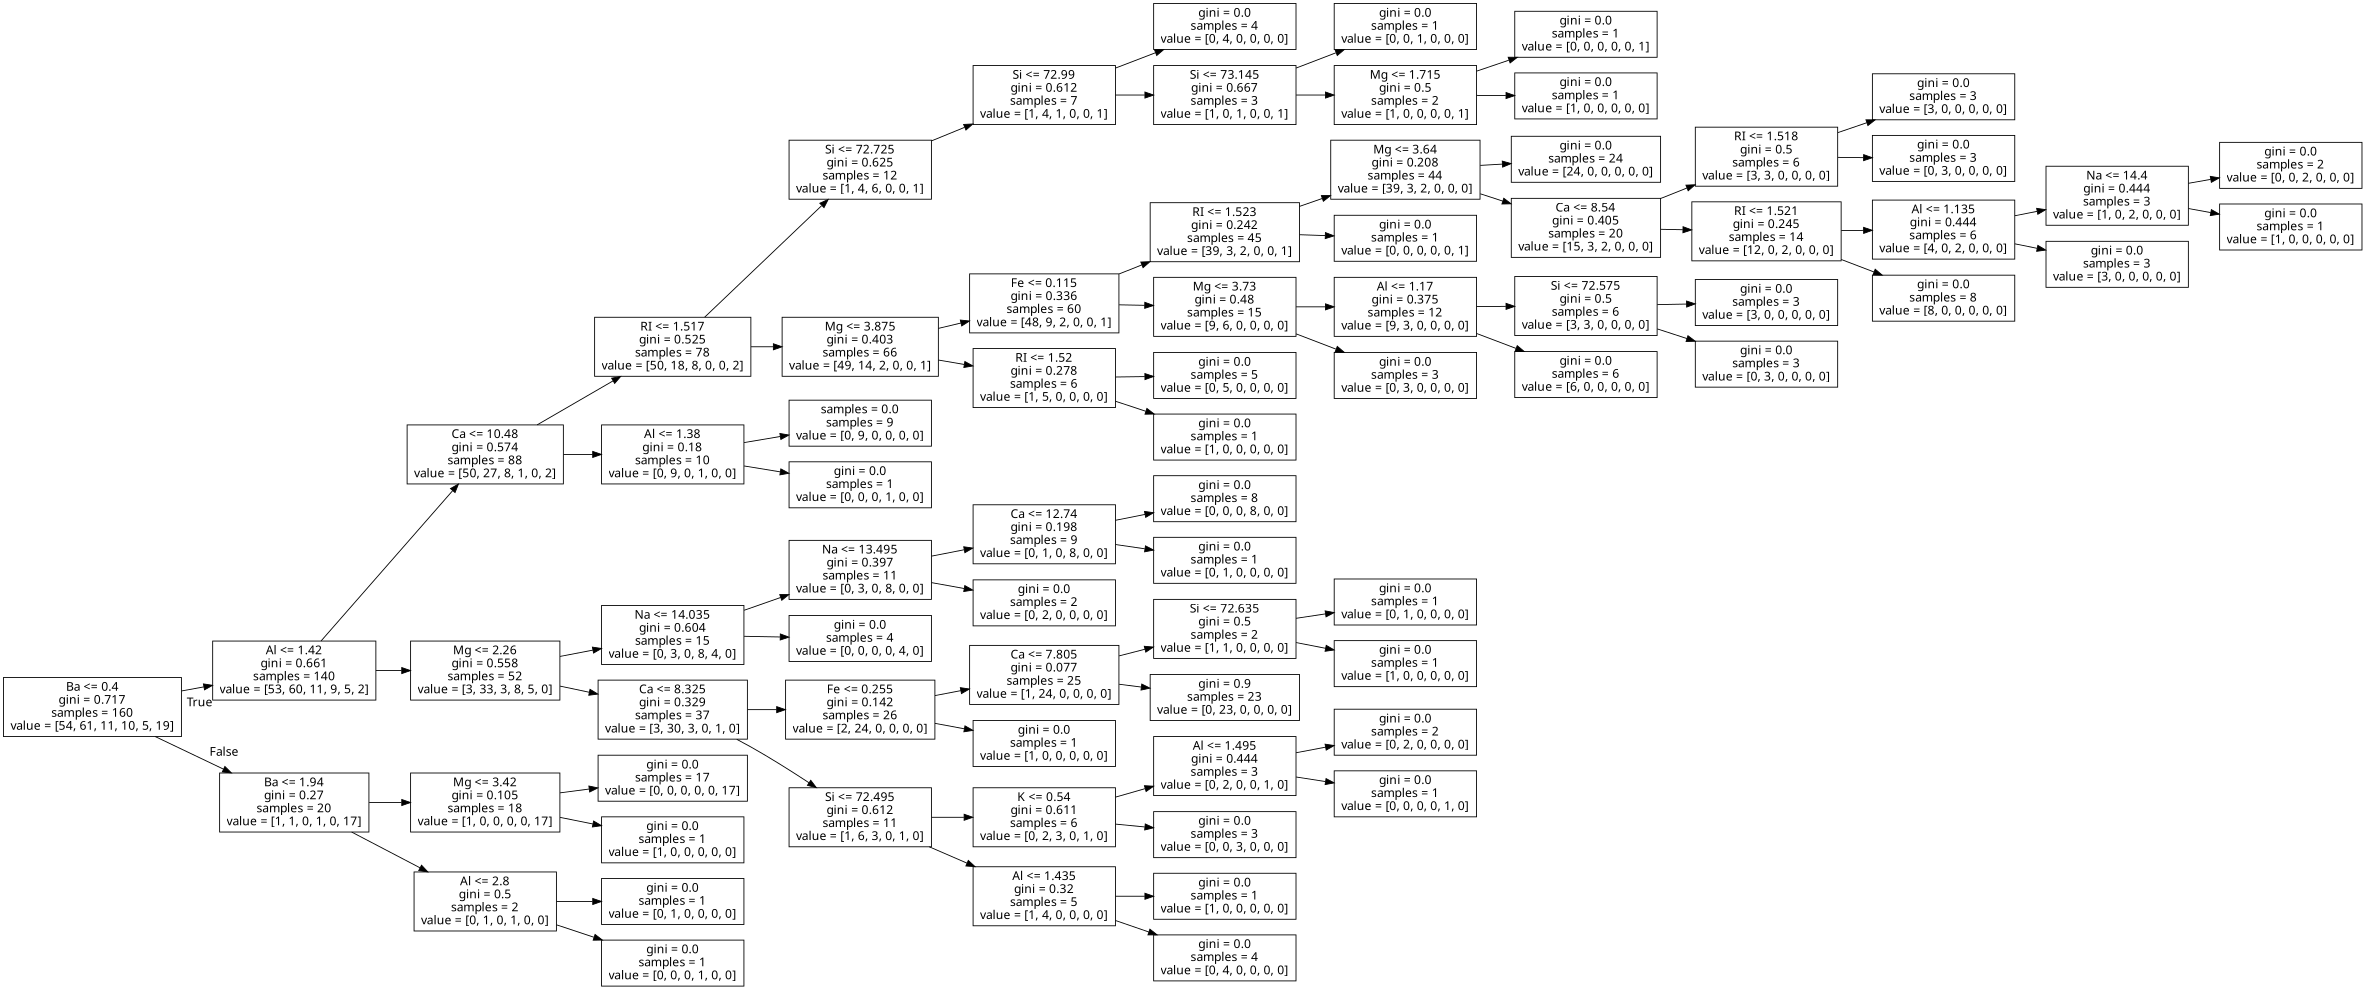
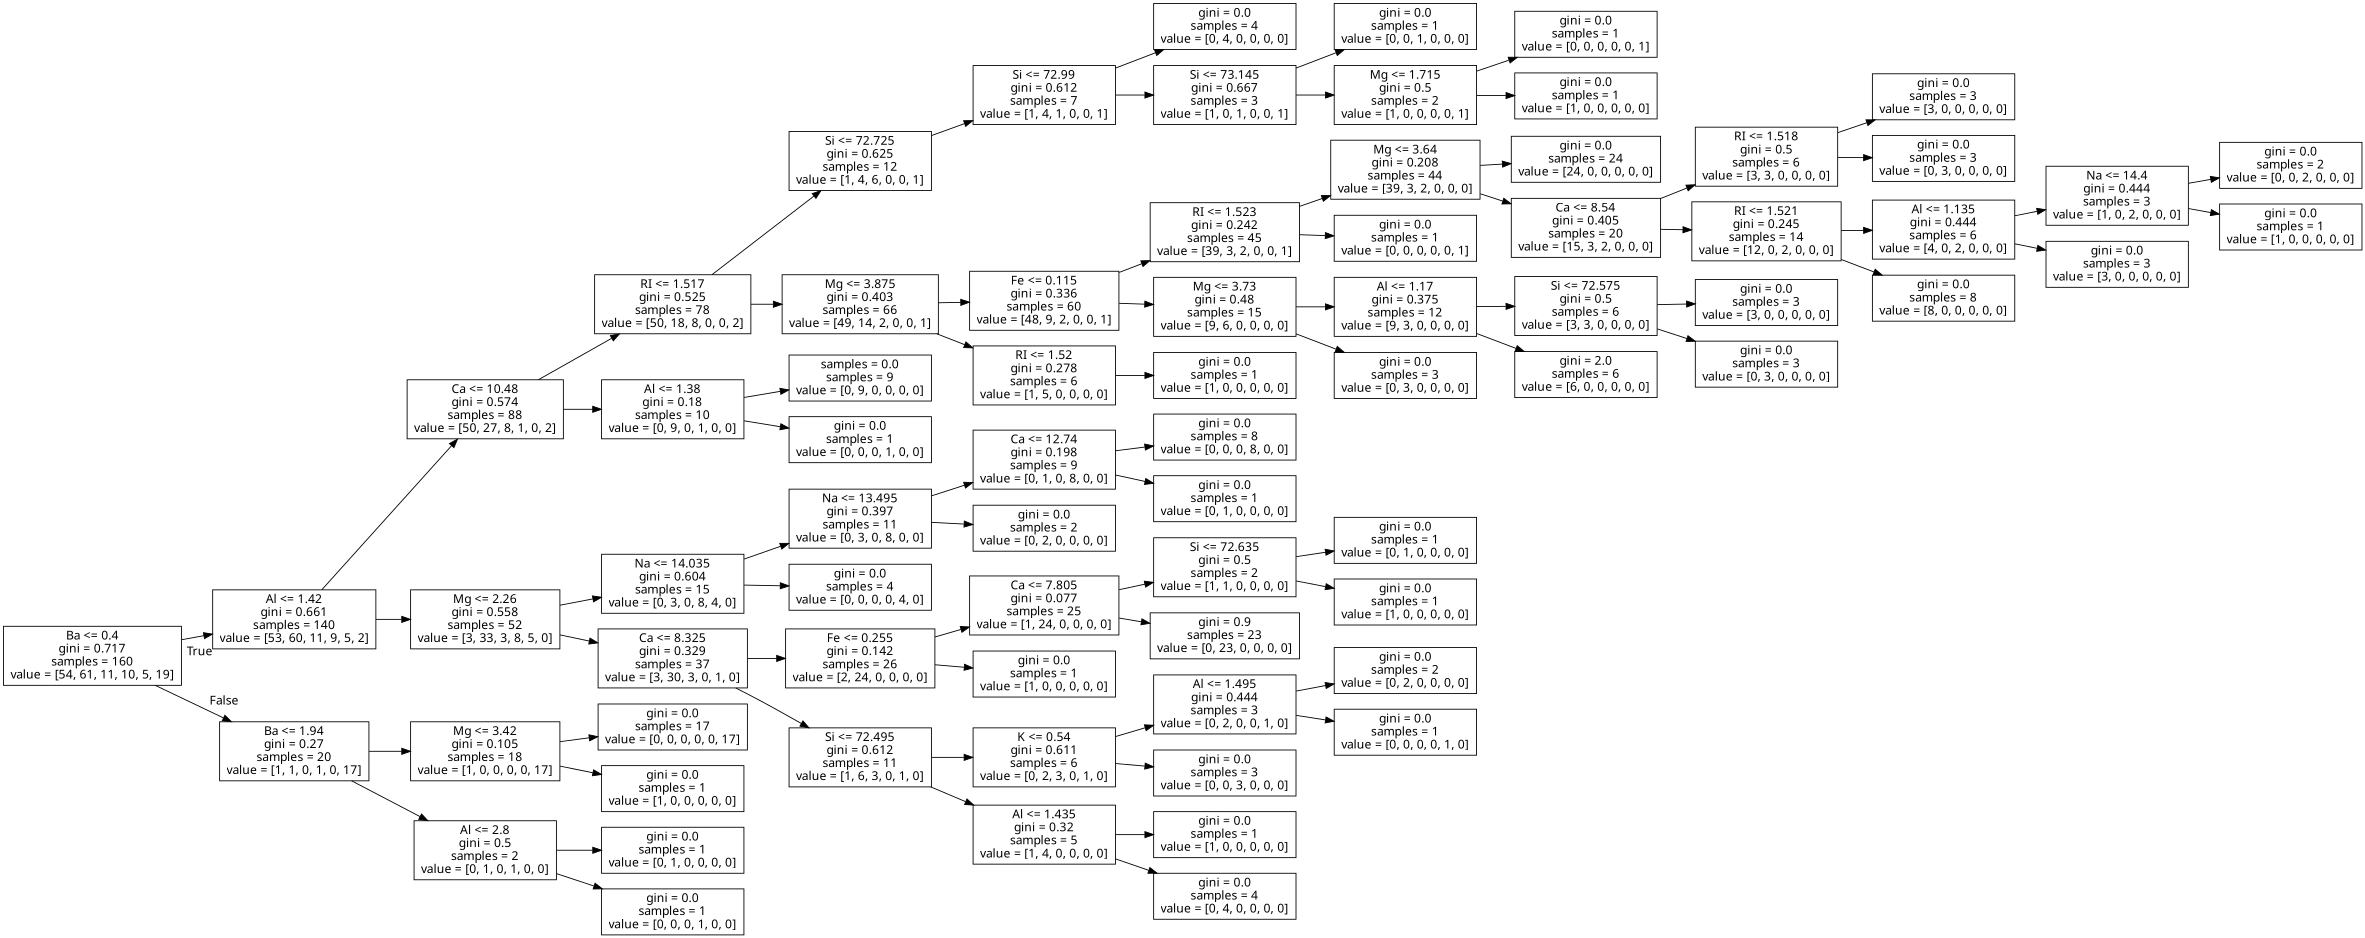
node "gini = 0.0 samples = 5 value = [0, 5, 0, 0, 0, 0]": removed
node "gini = 0.0 samples = 6 value = [6, 0, 0, 0, 0, 0]": label "gini = 0.0 samples = 6 value = [6, 0, 0, 0, 0, 0]" -> "gini = 2.0 samples = 6 value = [6, 0, 0, 0, 0, 0]"
